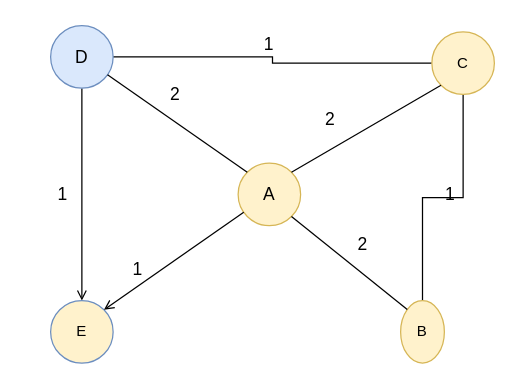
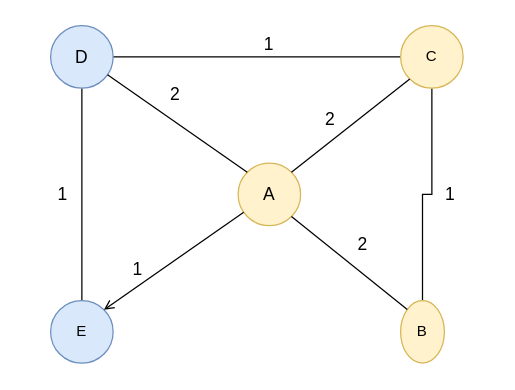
node "C": moved (463, 63) -> (432, 57)
edge "D" -> "E": arrowhead open -> none
node "E": fillcolor #fff2cc -> #dae8fc
